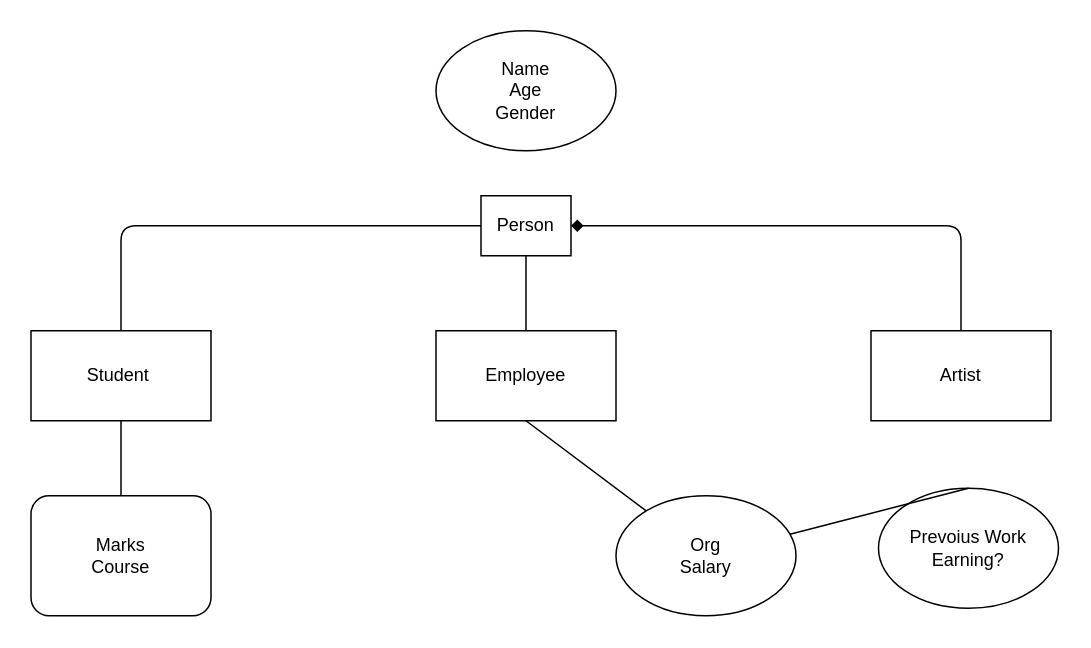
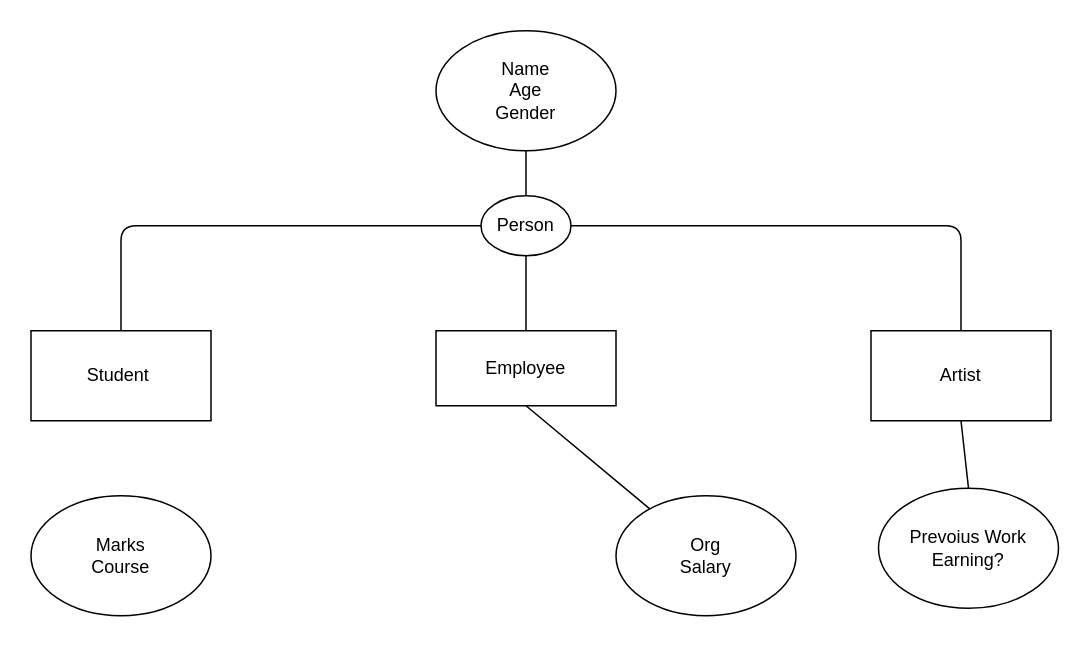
edge "Name Age Gender" -- "Person": added
node "Person": shape rectangle -> ellipse
edge "Artist" -> "Person": arrowhead diamond -> none
node "Employee": size 180x90 -> 180x75
edge "Student" -- "Marks Course": removed
edge "Prevoius Work Earning?" -- "Org Salary": now "Prevoius Work Earning?" -- "Artist"
node "Marks Course": shape rounded rectangle -> ellipse
